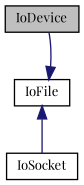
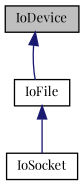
edge "IoDevice" -> "IoFile": reversed
